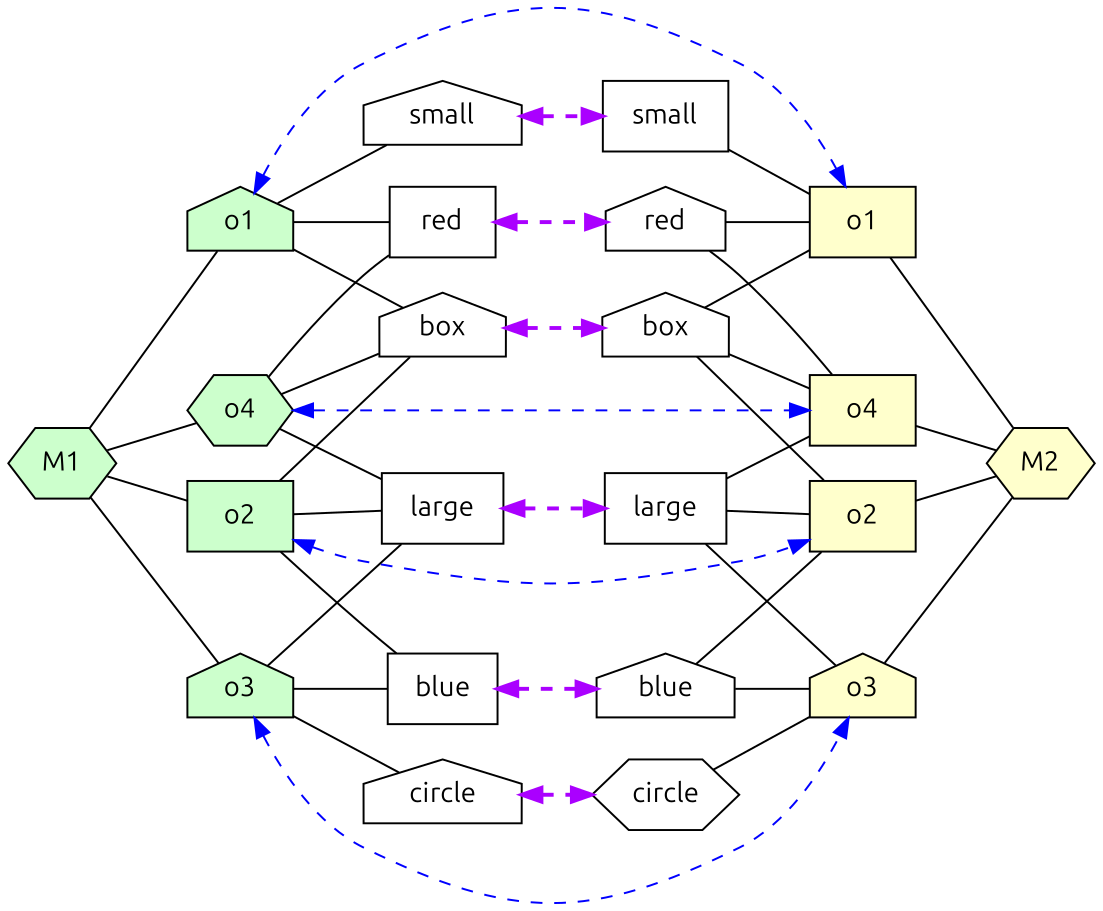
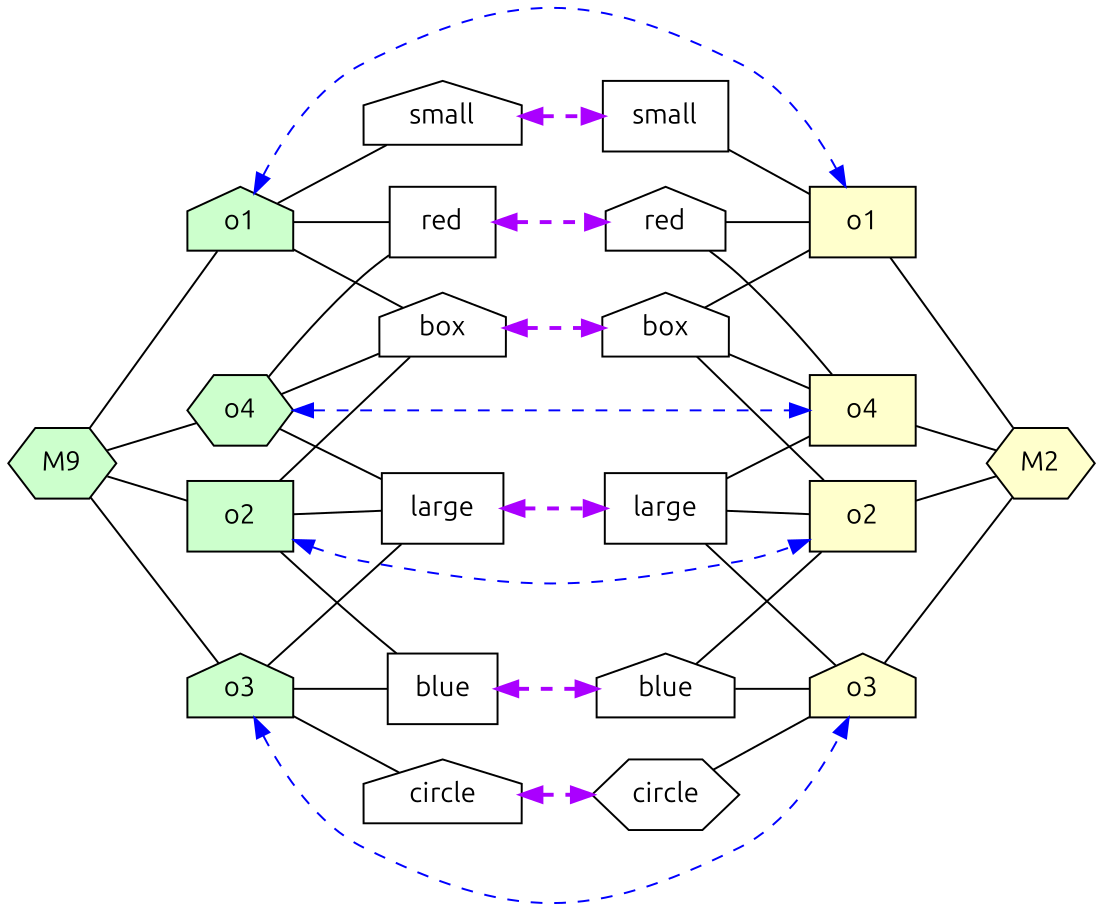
node "M1": label "M1" -> "M9"
